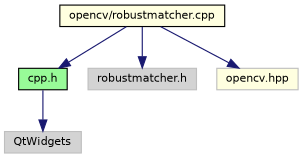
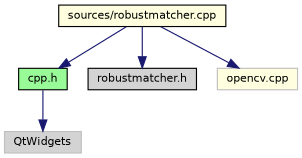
node "opencv/robustmatcher.cpp": label "opencv/robustmatcher.cpp" -> "sources/robustmatcher.cpp"
node "robustmatcher.h": color grey75 -> black
node "opencv.hpp": label "opencv.hpp" -> "opencv.cpp"
